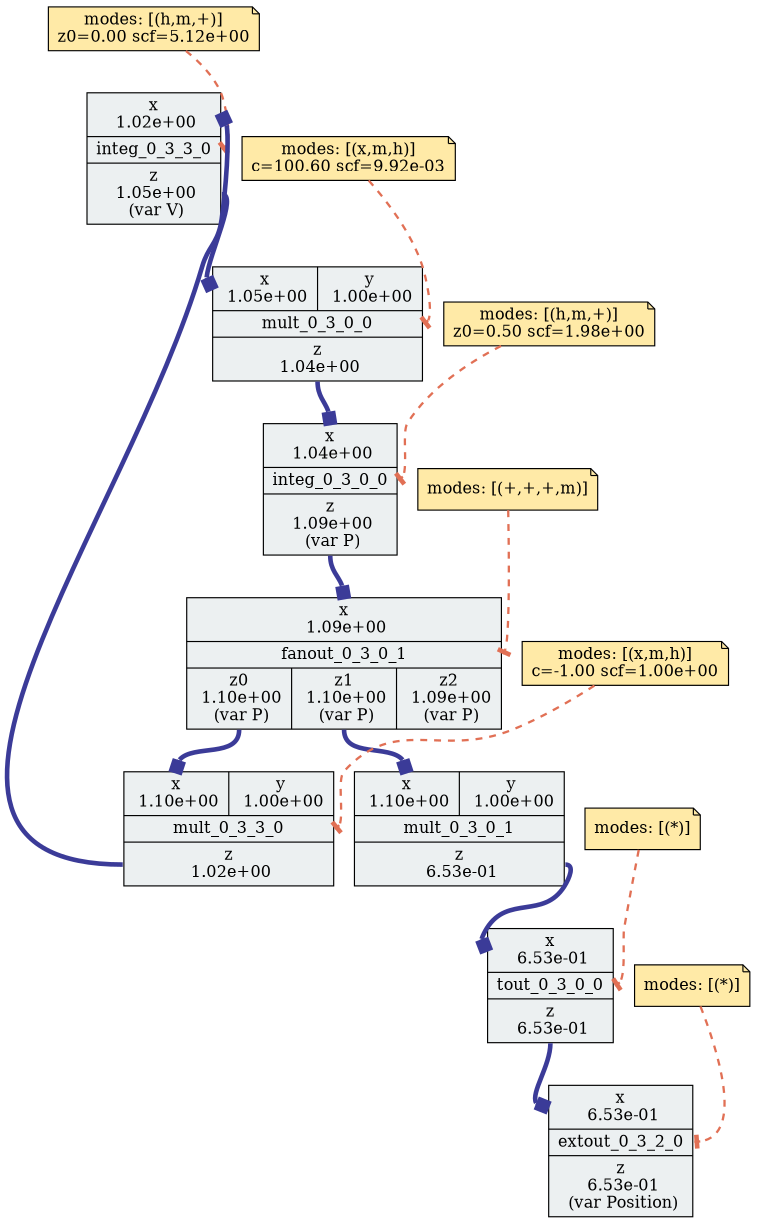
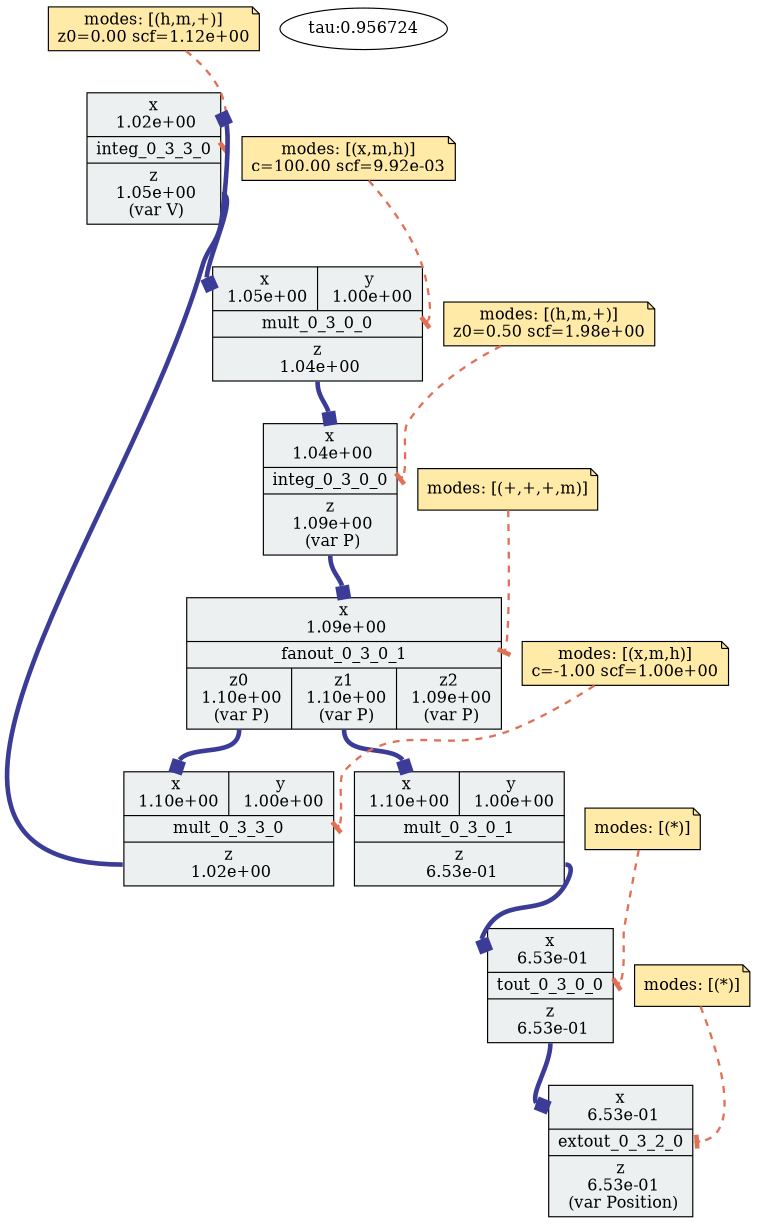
node "modes: [(h,m,+)] z0=0.00 scf=5.12e+00": label "modes: [(h,m,+)] z0=0.00 scf=5.12e+00" -> "modes: [(h,m,+)] z0=0.00 scf=1.12e+00"
node "tau:0.956724": added
node "modes: [(x,m,h)] c=100.60 scf=9.92e-03": label "modes: [(x,m,h)] c=100.60 scf=9.92e-03" -> "modes: [(x,m,h)] c=100.00 scf=9.92e-03"
